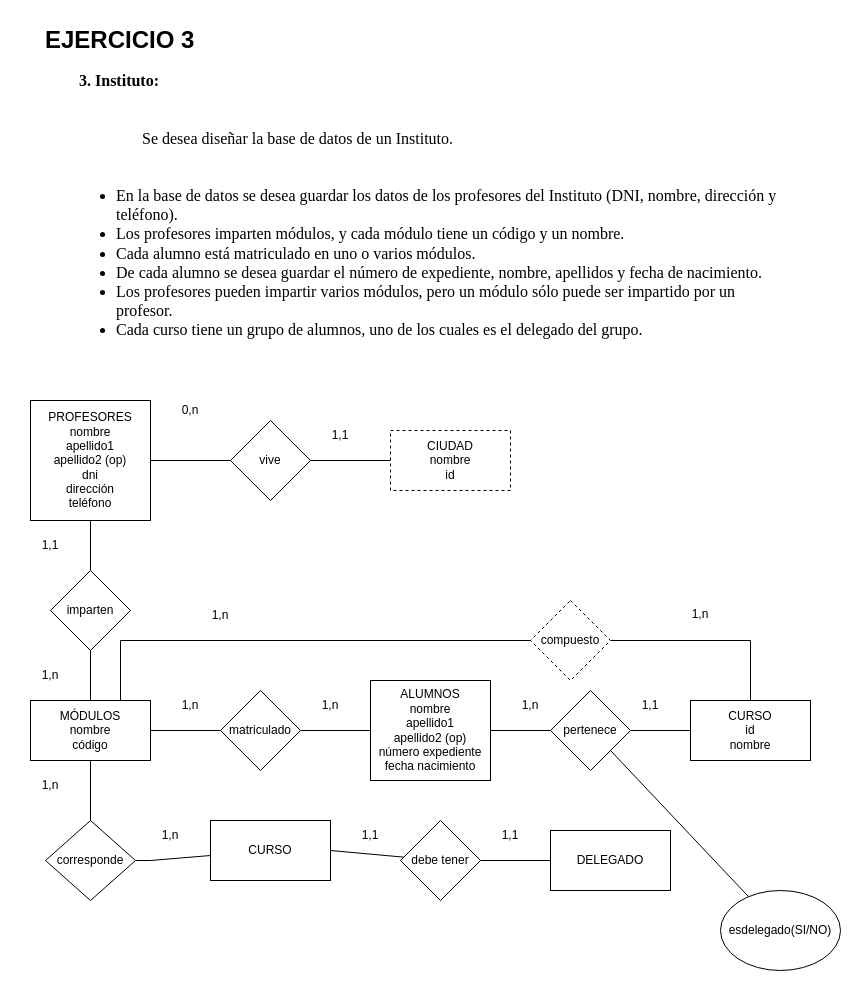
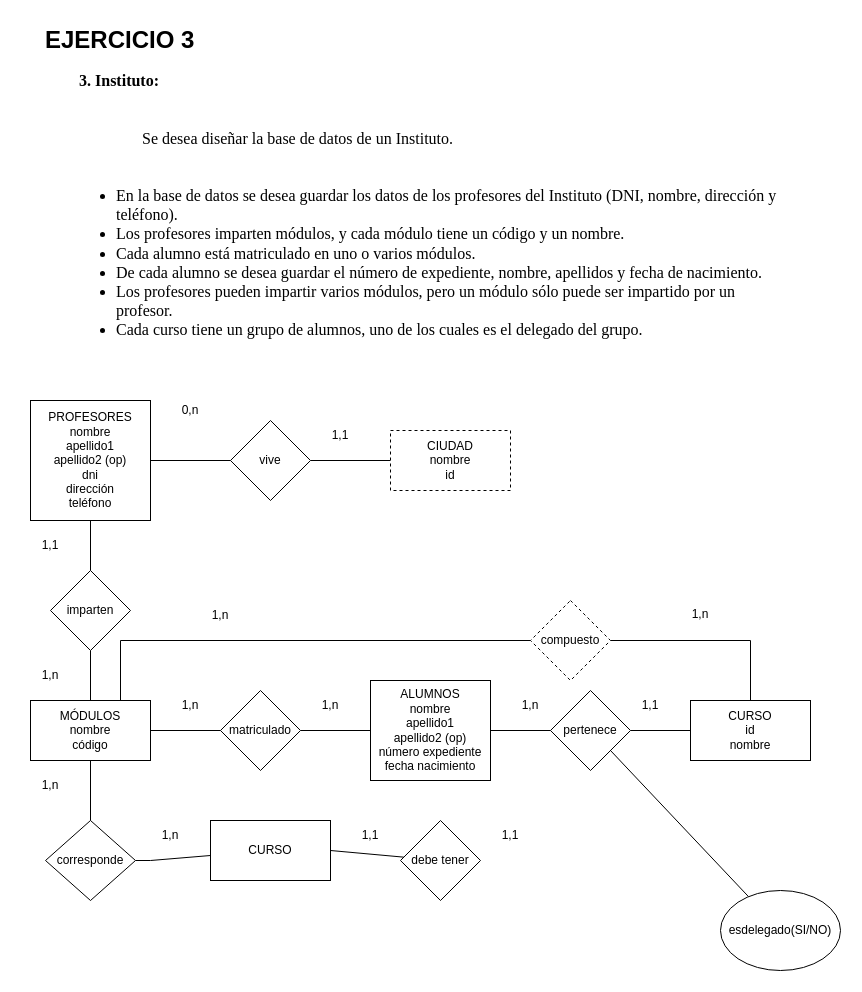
edge "debe tener" -- "DELEGADO": removed
node "DELEGADO": removed
